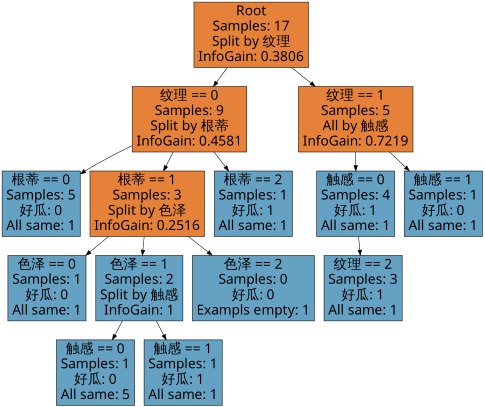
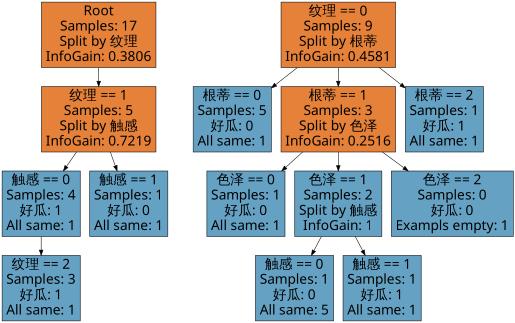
edge "Root Samples: 17 Split by 纹理 InfoGain: 0.3806" -> "纹理 == 0 Samples: 9 Split by 根蒂 InfoGain: 0.4581": removed
node "纹理 == 1 Samples: 5 All by 触感 InfoGain: 0.7219": label "纹理 == 1 Samples: 5 All by 触感 InfoGain: 0.7219" -> "纹理 == 1 Samples: 5 Split by 触感 InfoGain: 0.7219"
